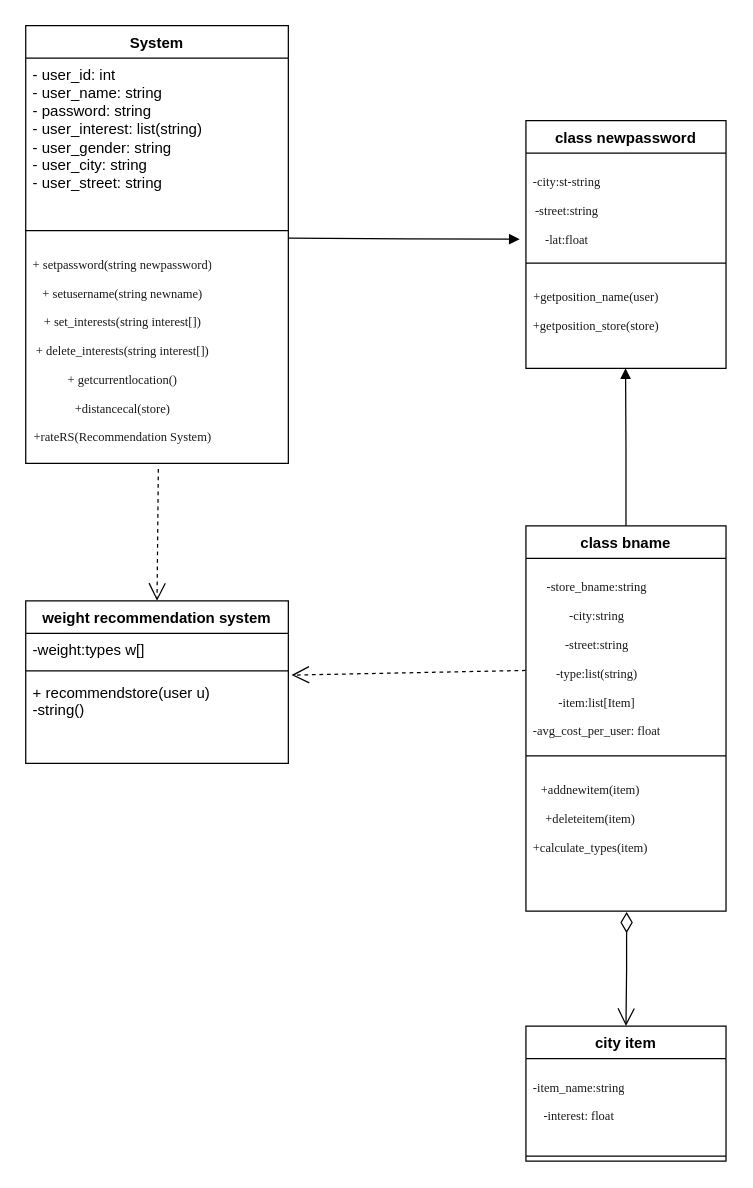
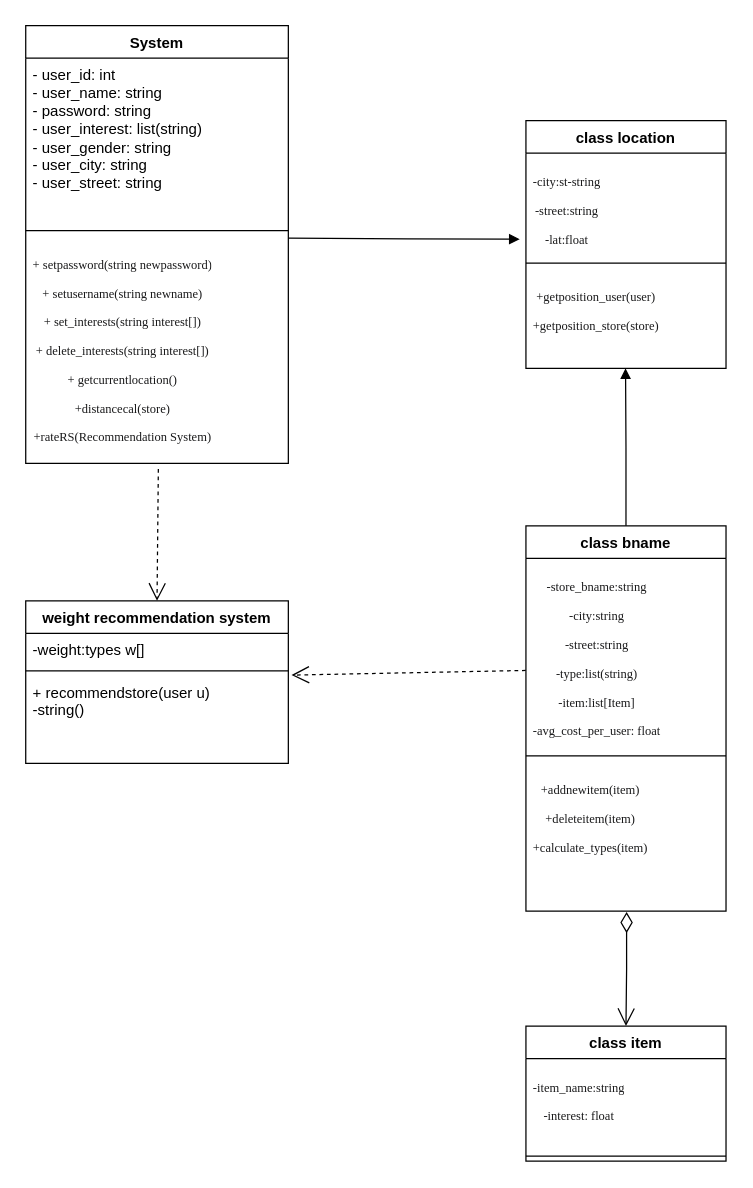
node "class newpassword": label "class newpassword" -> "class location"
node "+getposition_name(user) +getposition_store(store)": label "+getposition_name(user) +getposition_store(store)" -> "+getposition_user(user) +getposition_store(store)"
node "city item": label "city item" -> "class item"
